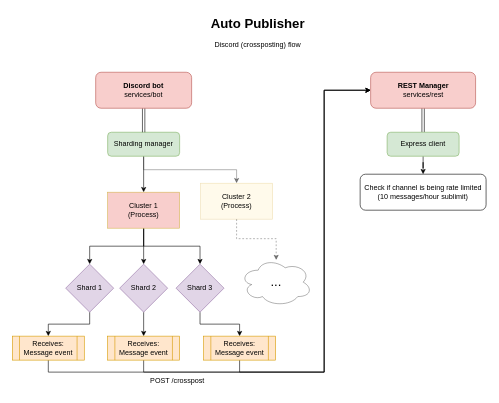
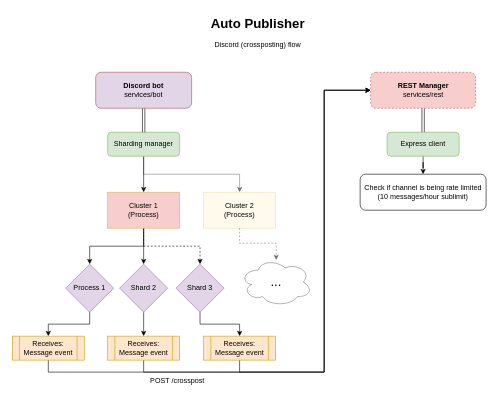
node "Discord bot services/bot": fillcolor #f8cecc -> #e1d5e7
node "REST Manager services/rest": style solid -> dashed
node "Cluster 2 (Process)": moved (237, 201) -> (240, 210)
edge "Cluster 1 (Process)" -> "Shard 3": style solid -> dashed
node "Shard 1": label "Shard 1" -> "Process 1"
